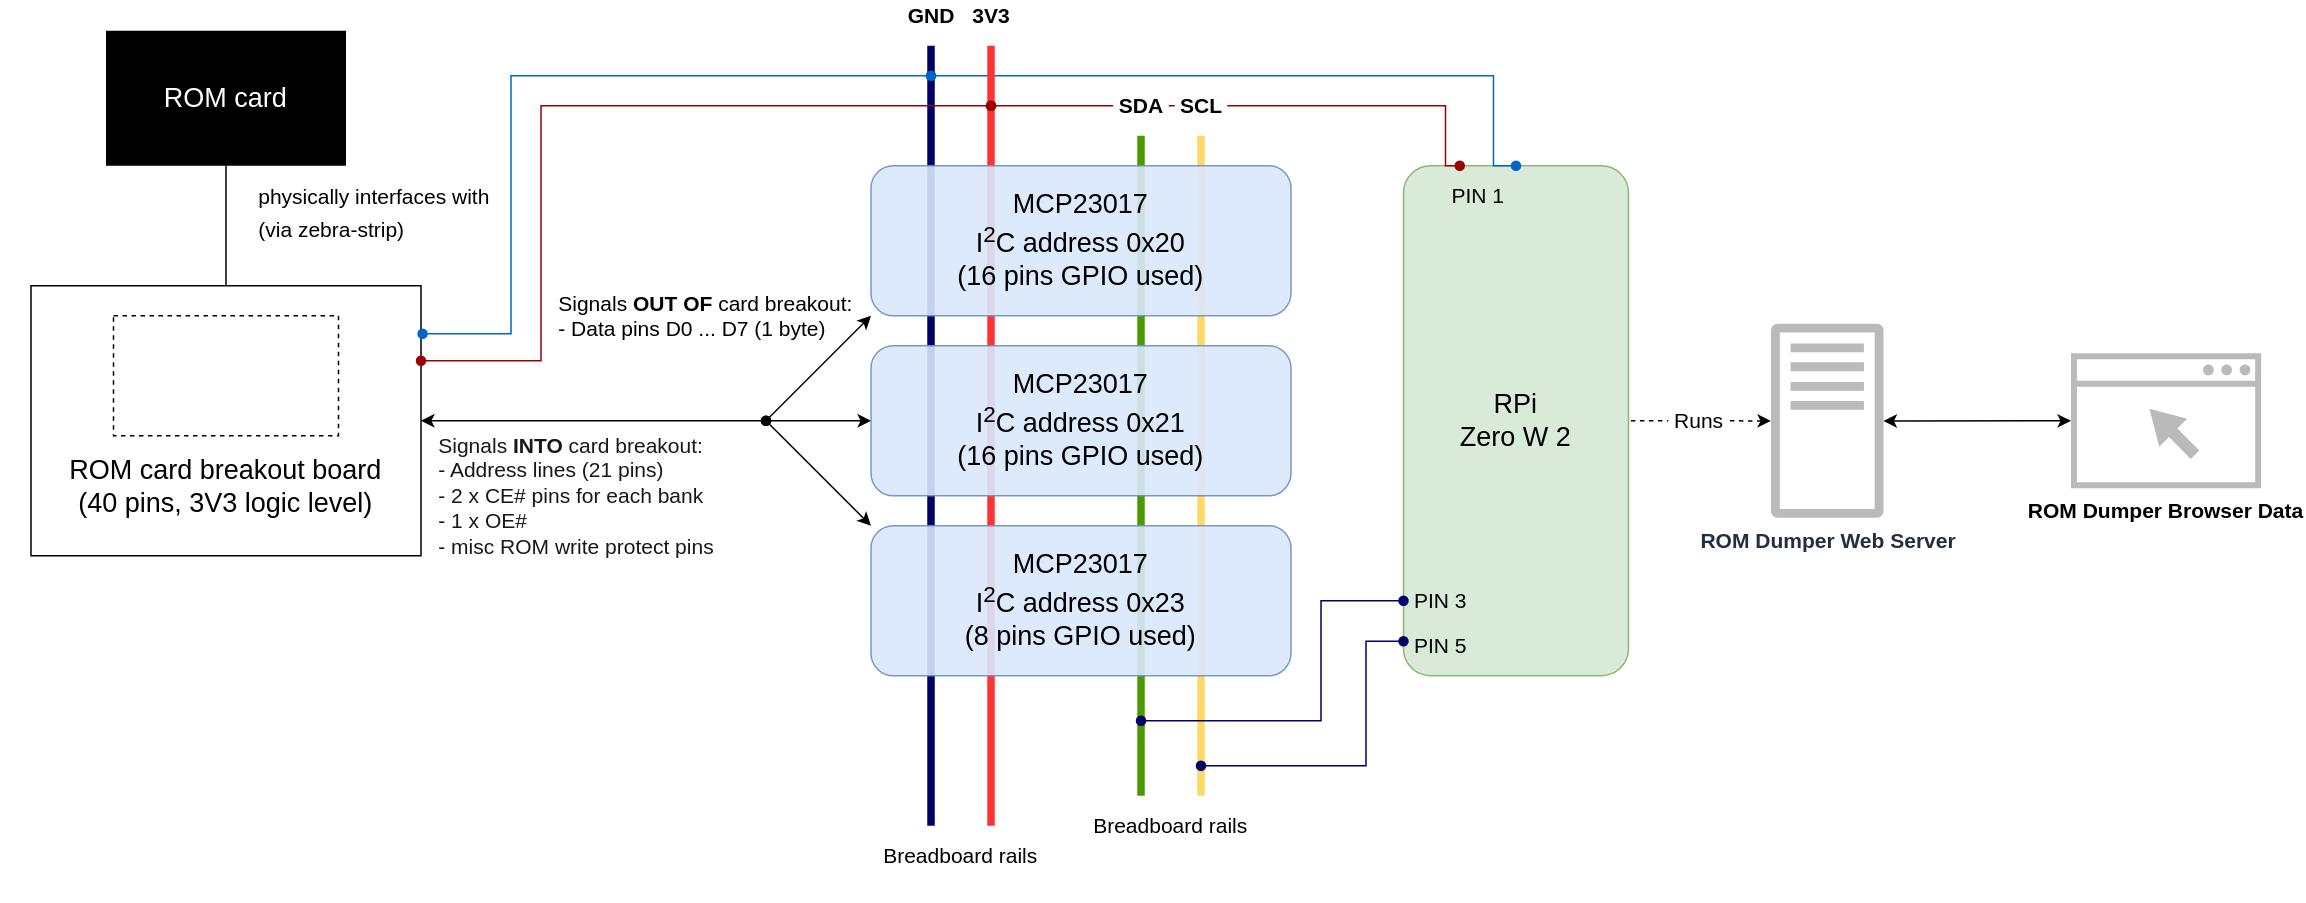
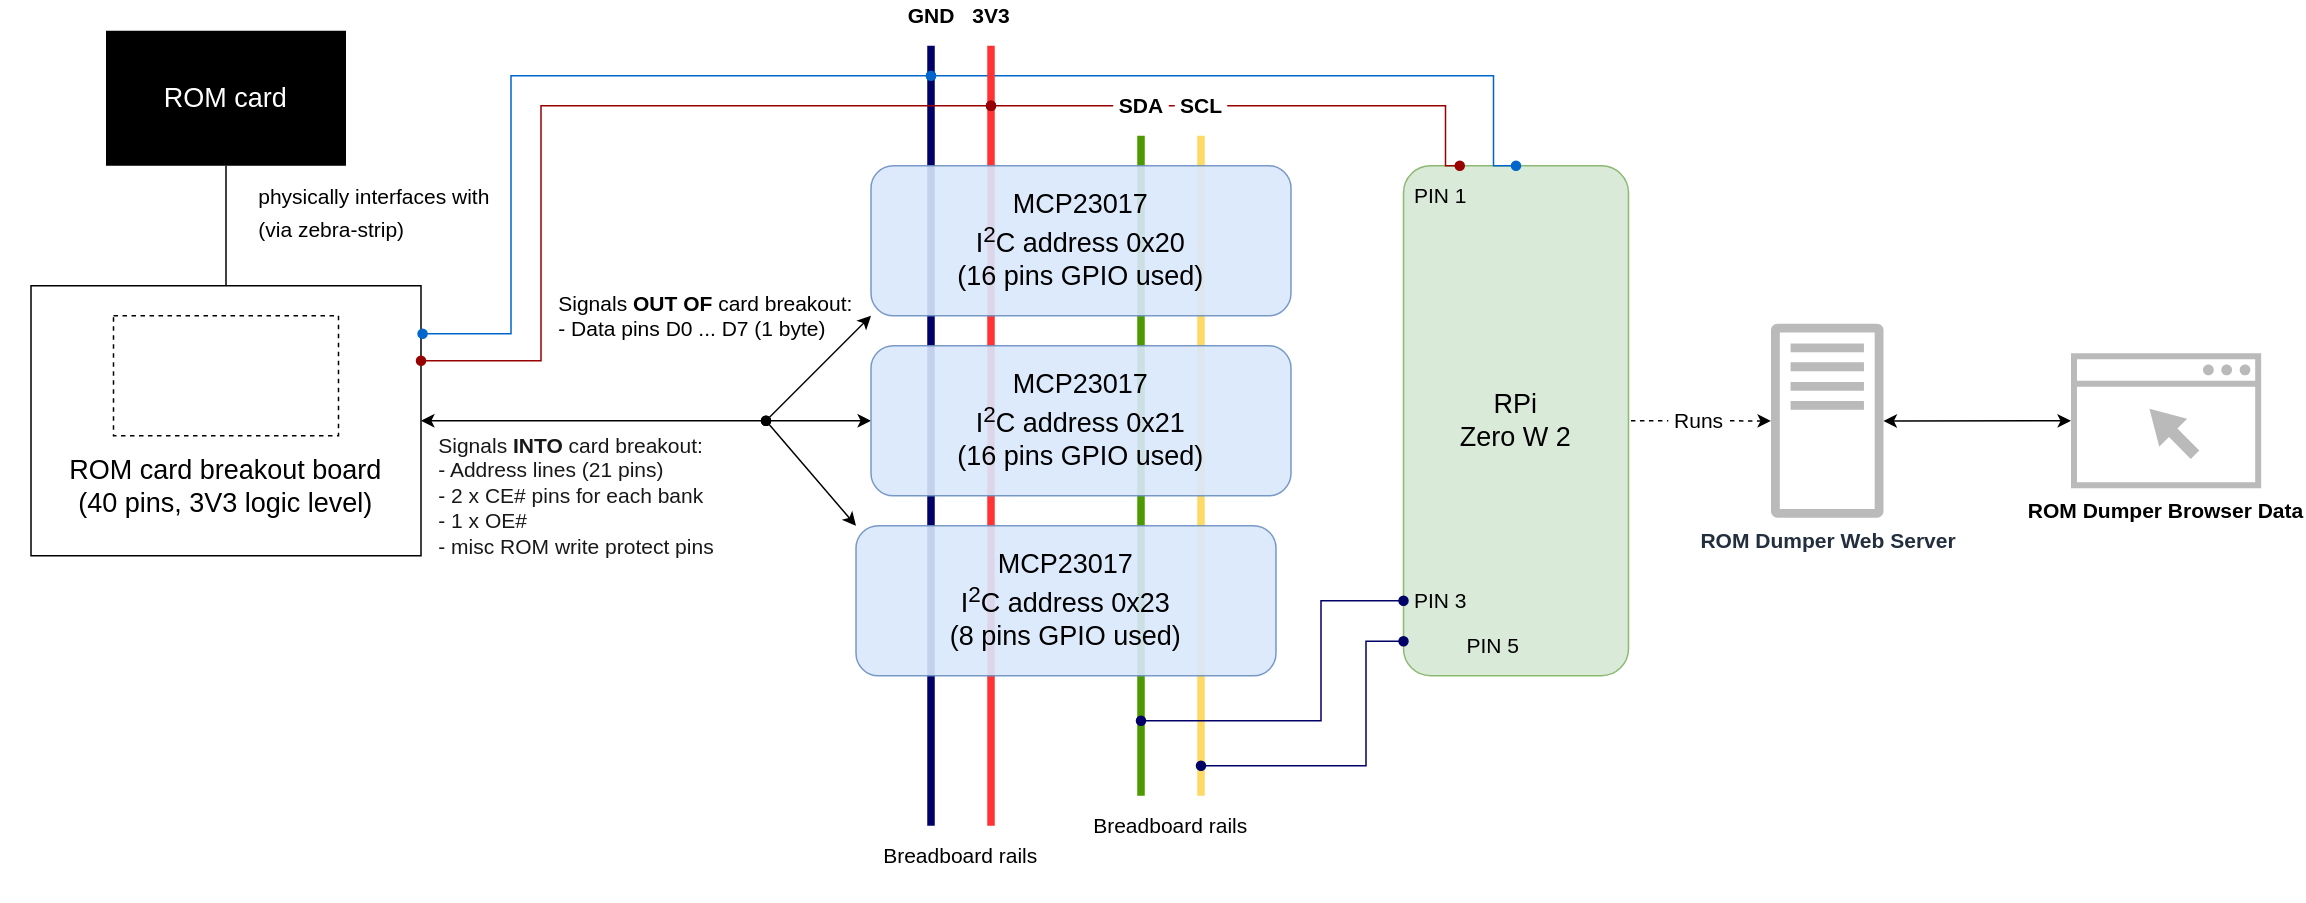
node "PIN 1": moved (1478, 196) -> (1441, 196)
node "MCP23017 I2C address 0x23 (8 pins GPIO used)": moved (1081, 601) -> (1066, 601)
node "PIN 5": moved (1441, 646) -> (1493, 646)
